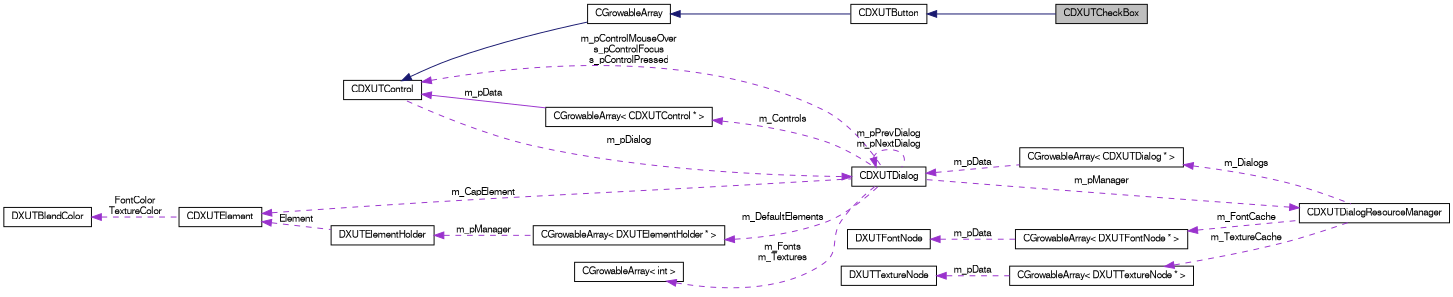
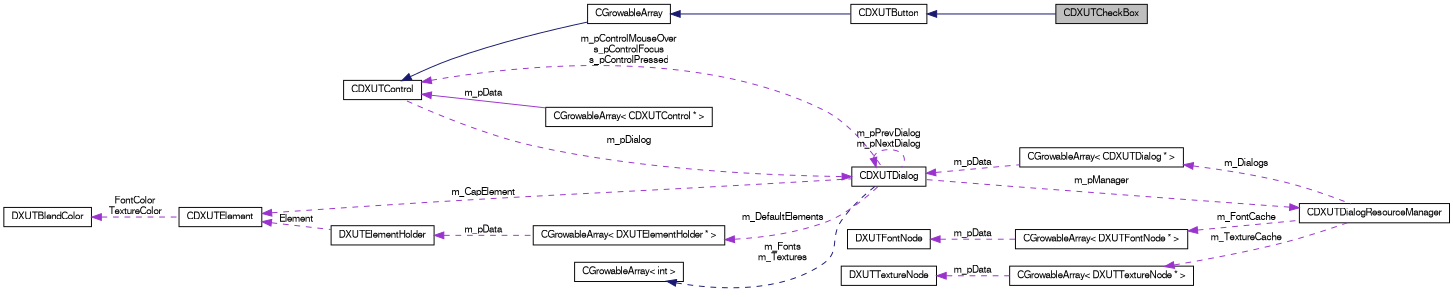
edge "CDXUTDialog" -> "CGrowableArray< CDXUTControl * >": removed, label "m_Controls"
edge "CGrowableArray< DXUTElementHolder * >" -> "DXUTElementHolder": label "m_pManager" -> "m_pData"
edge "CDXUTDialog" -> "CGrowableArray< int >": color darkorchid3 -> midnightblue
